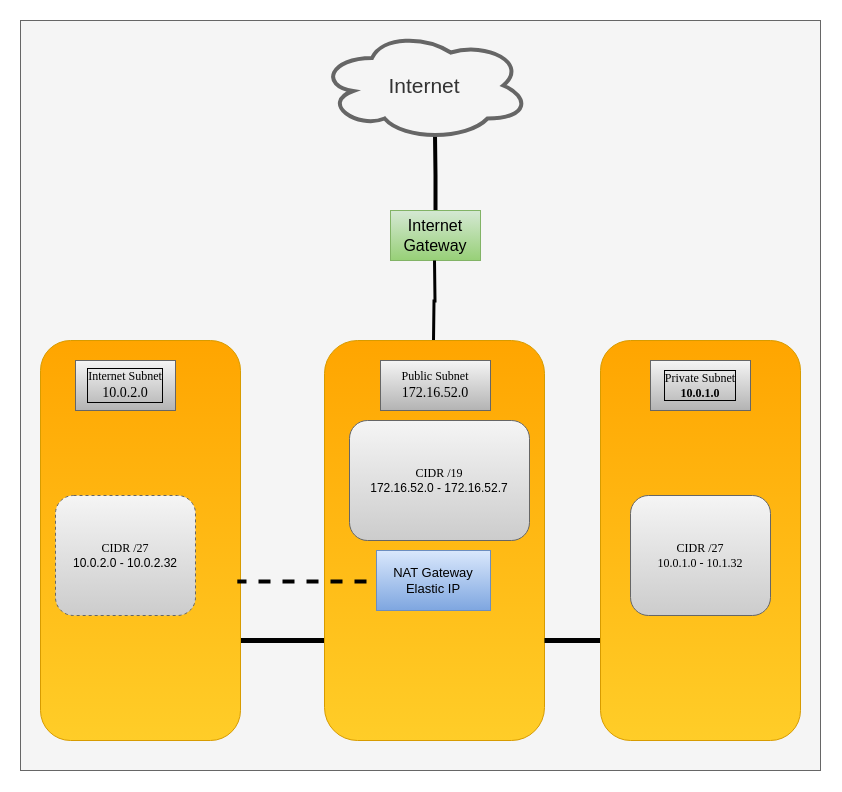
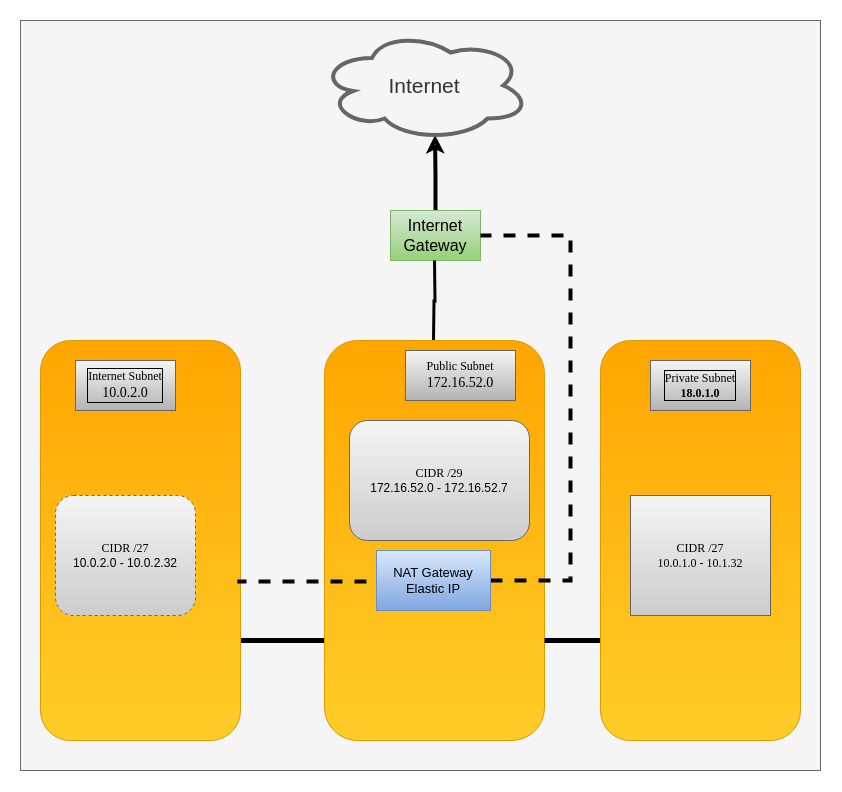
edge "Internet" -- "Internet Gateway": arrowhead none -> classic
node "Public Subnet 172.16.52.0": moved (436, 386) -> (461, 376)
node "Private Subnet 10.0.1.0": label "Private Subnet 10.0.1.0" -> "Private Subnet 18.0.1.0"
node "CIDR /19 172.16.52.0 - 172.16.52.7": label "CIDR /19 172.16.52.0 - 172.16.52.7" -> "CIDR /29 172.16.52.0 - 172.16.52.7"
node "CIDR /27 10.0.1.0 - 10.1.32": shape rounded rectangle -> rectangle
edge "Internet Gateway" -- "NAT GatewayElastic IP": added
